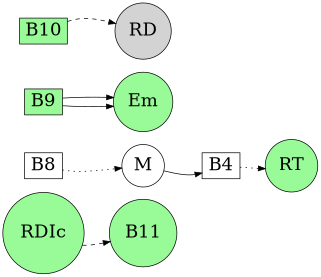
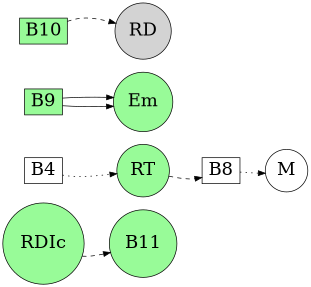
edge "M" -> "B4": removed
edge "RT" -> "B8": added
